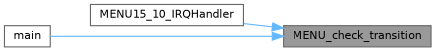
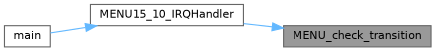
edge "main" -> "MENU_check_transition": now "main" -> "MENU15_10_IRQHandler"
